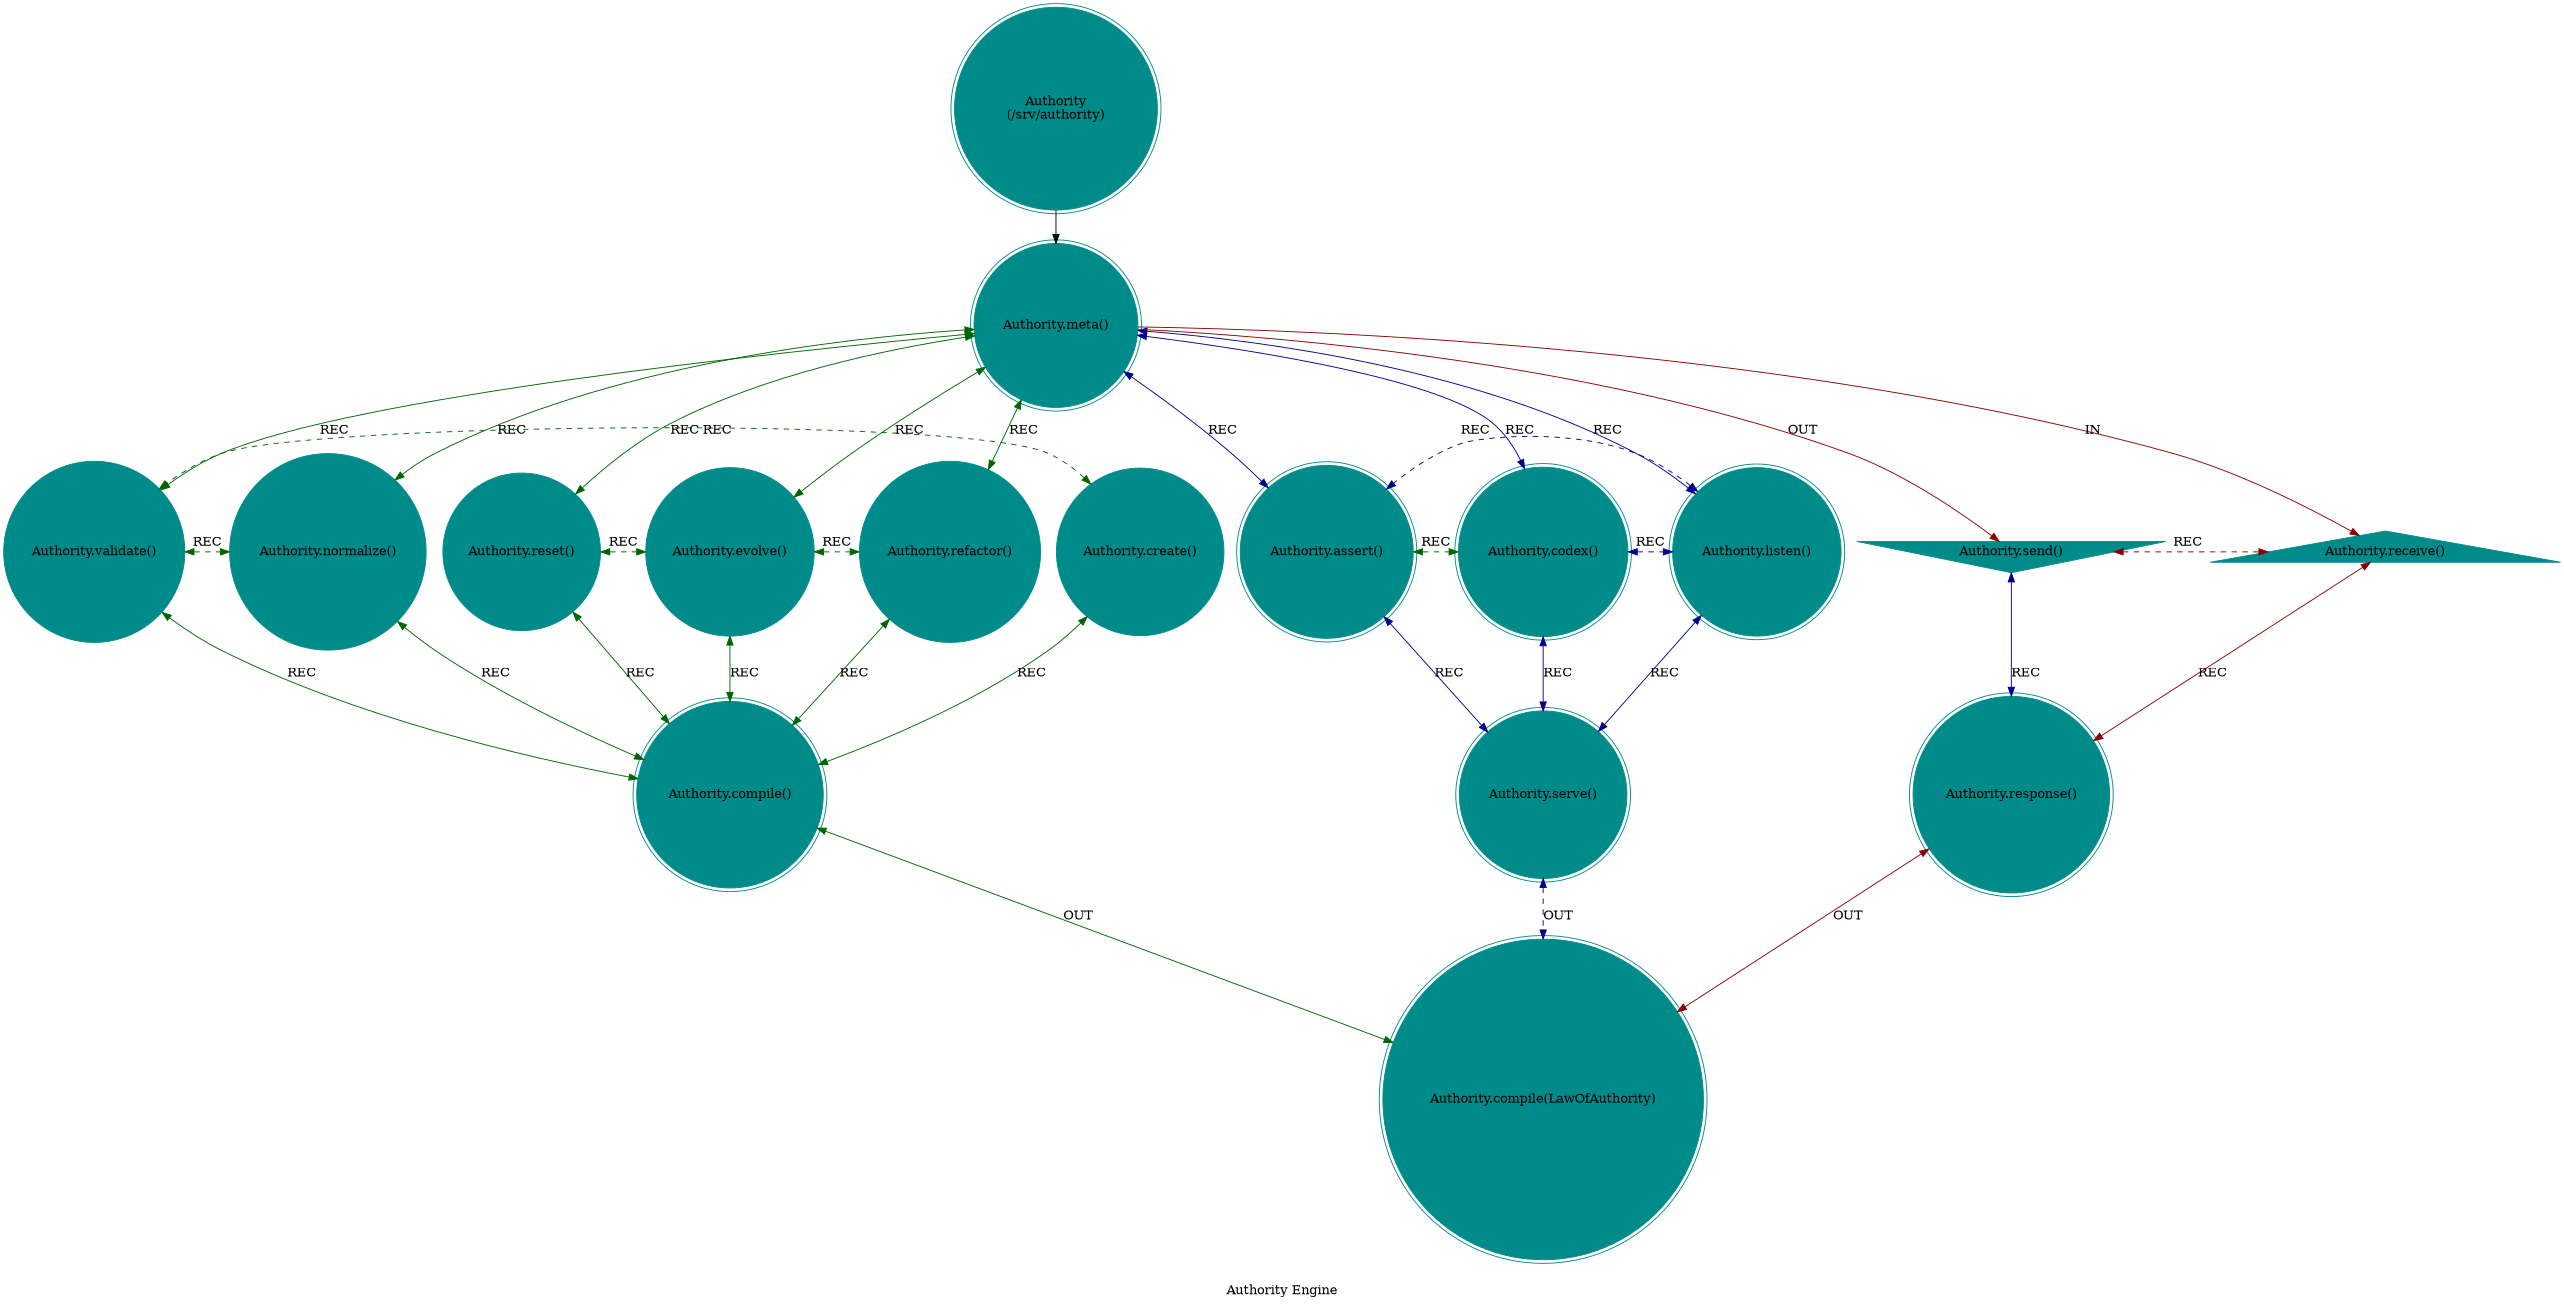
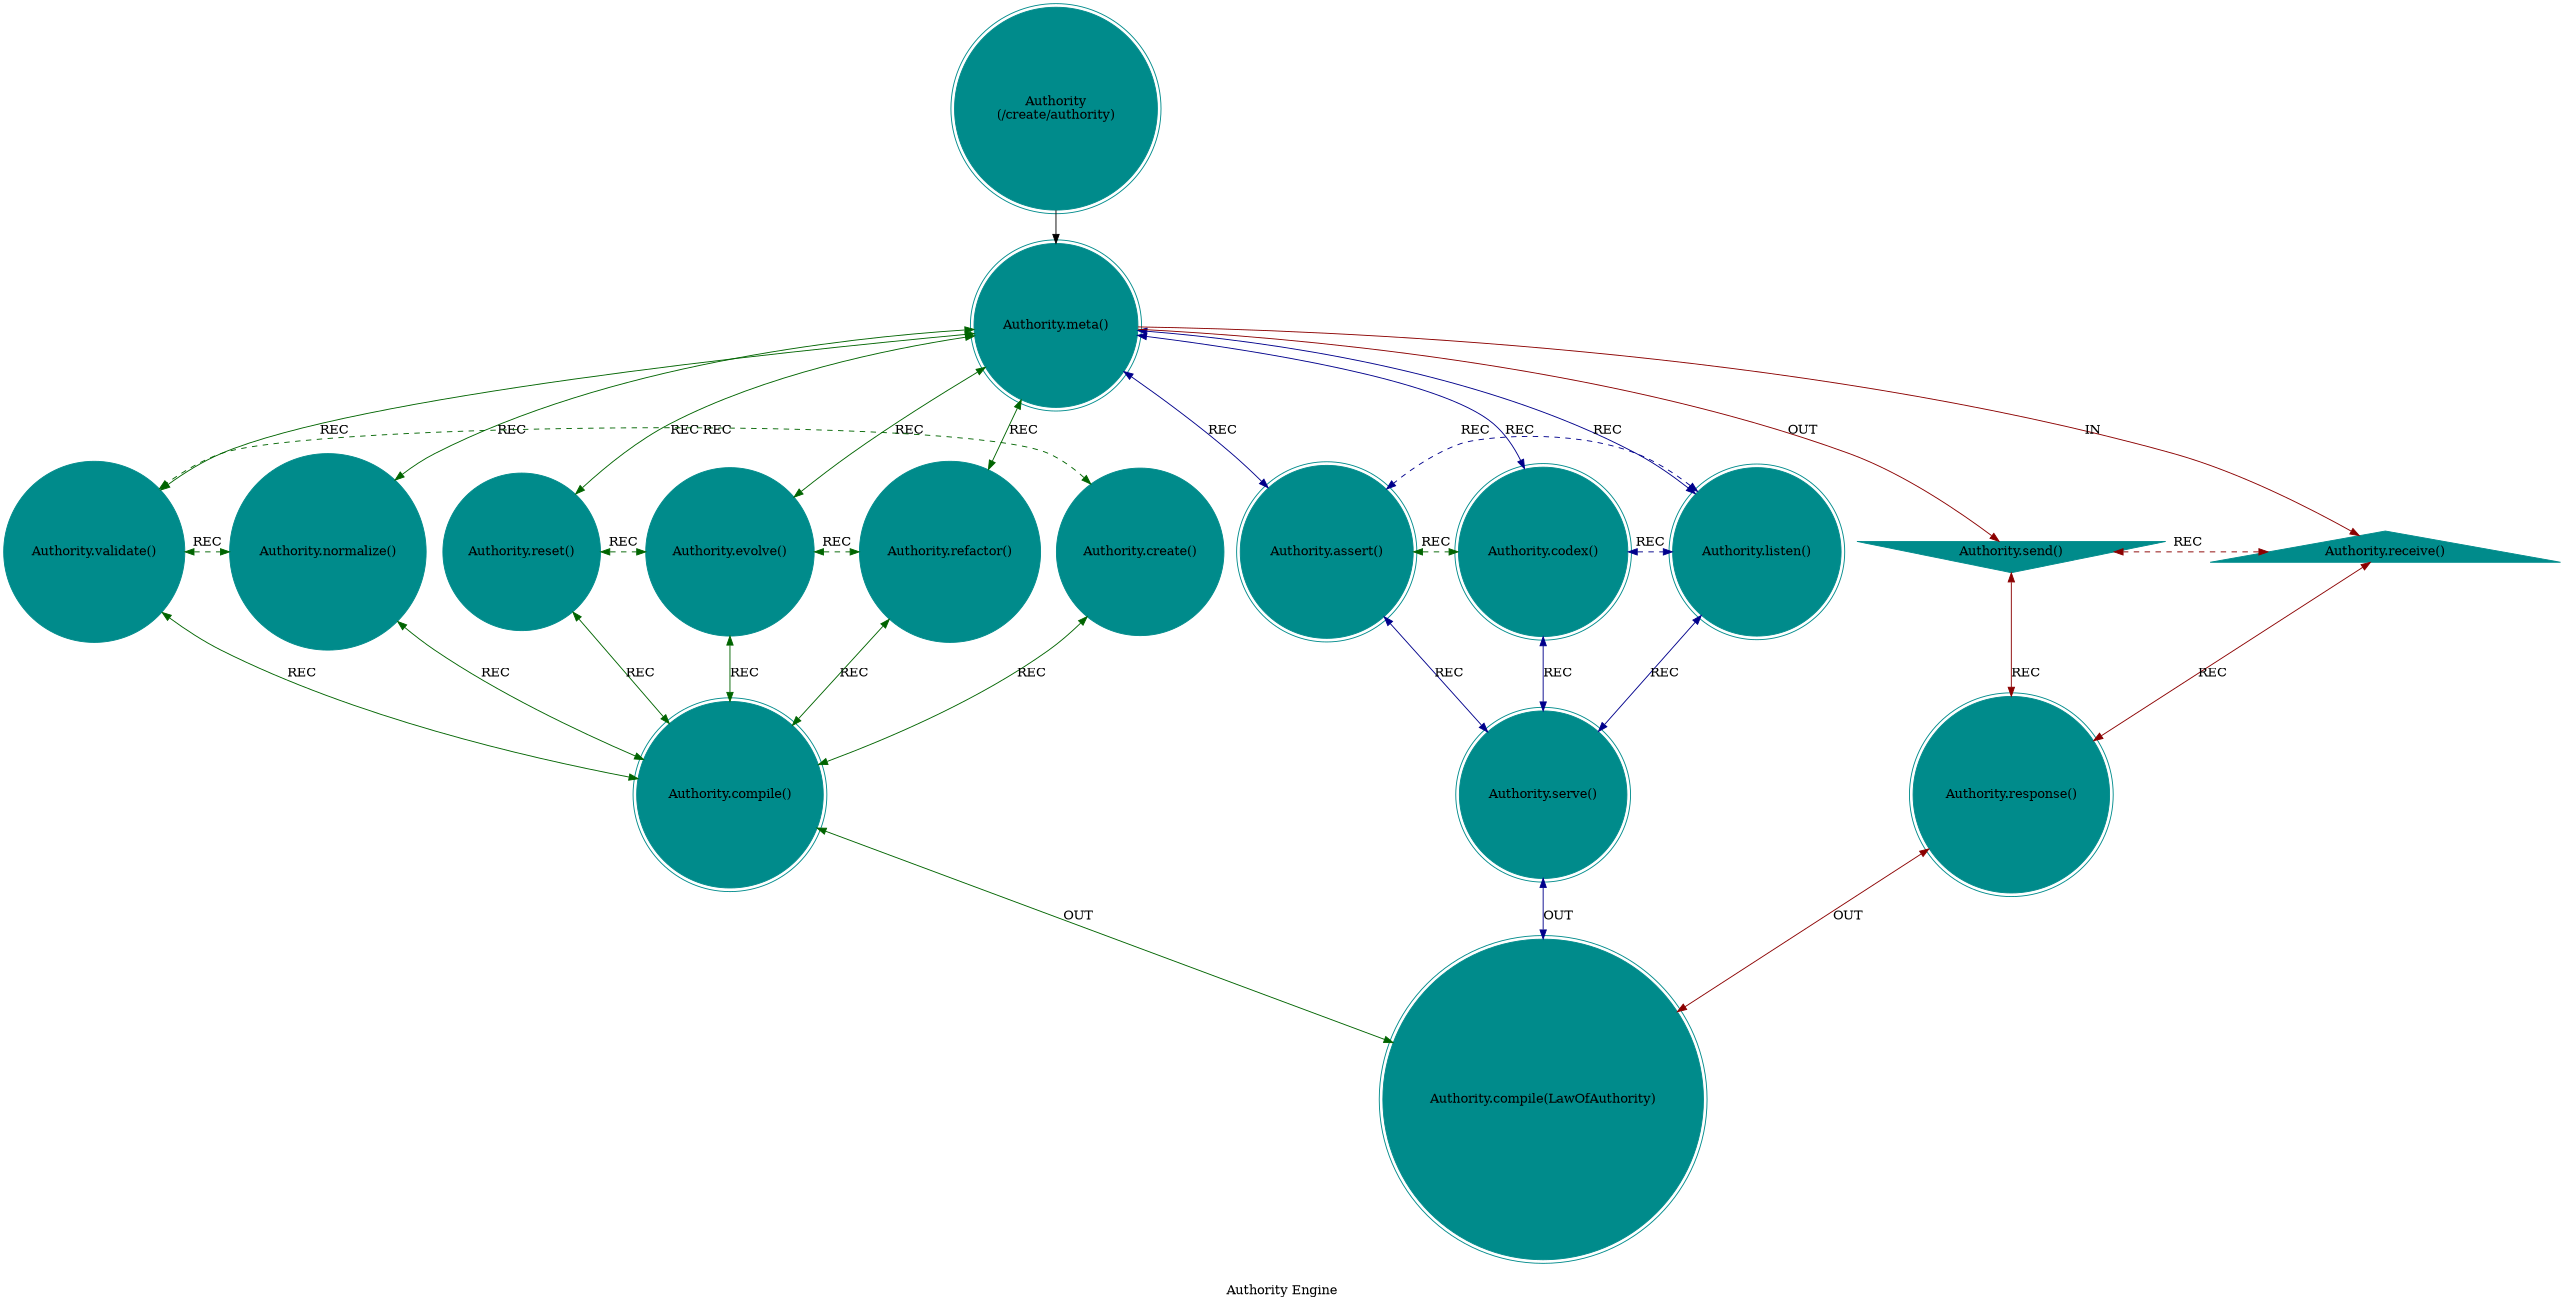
node "Authority (/srv/authority)": label "Authority (/srv/authority)" -> "Authority (/create/authority)"
edge "Authority.send()" -- "Authority.response()": color darkblue -> darkred
edge "Authority.serve()" -- "Authority.compile(LawOfAuthority)": style dashed -> solid
